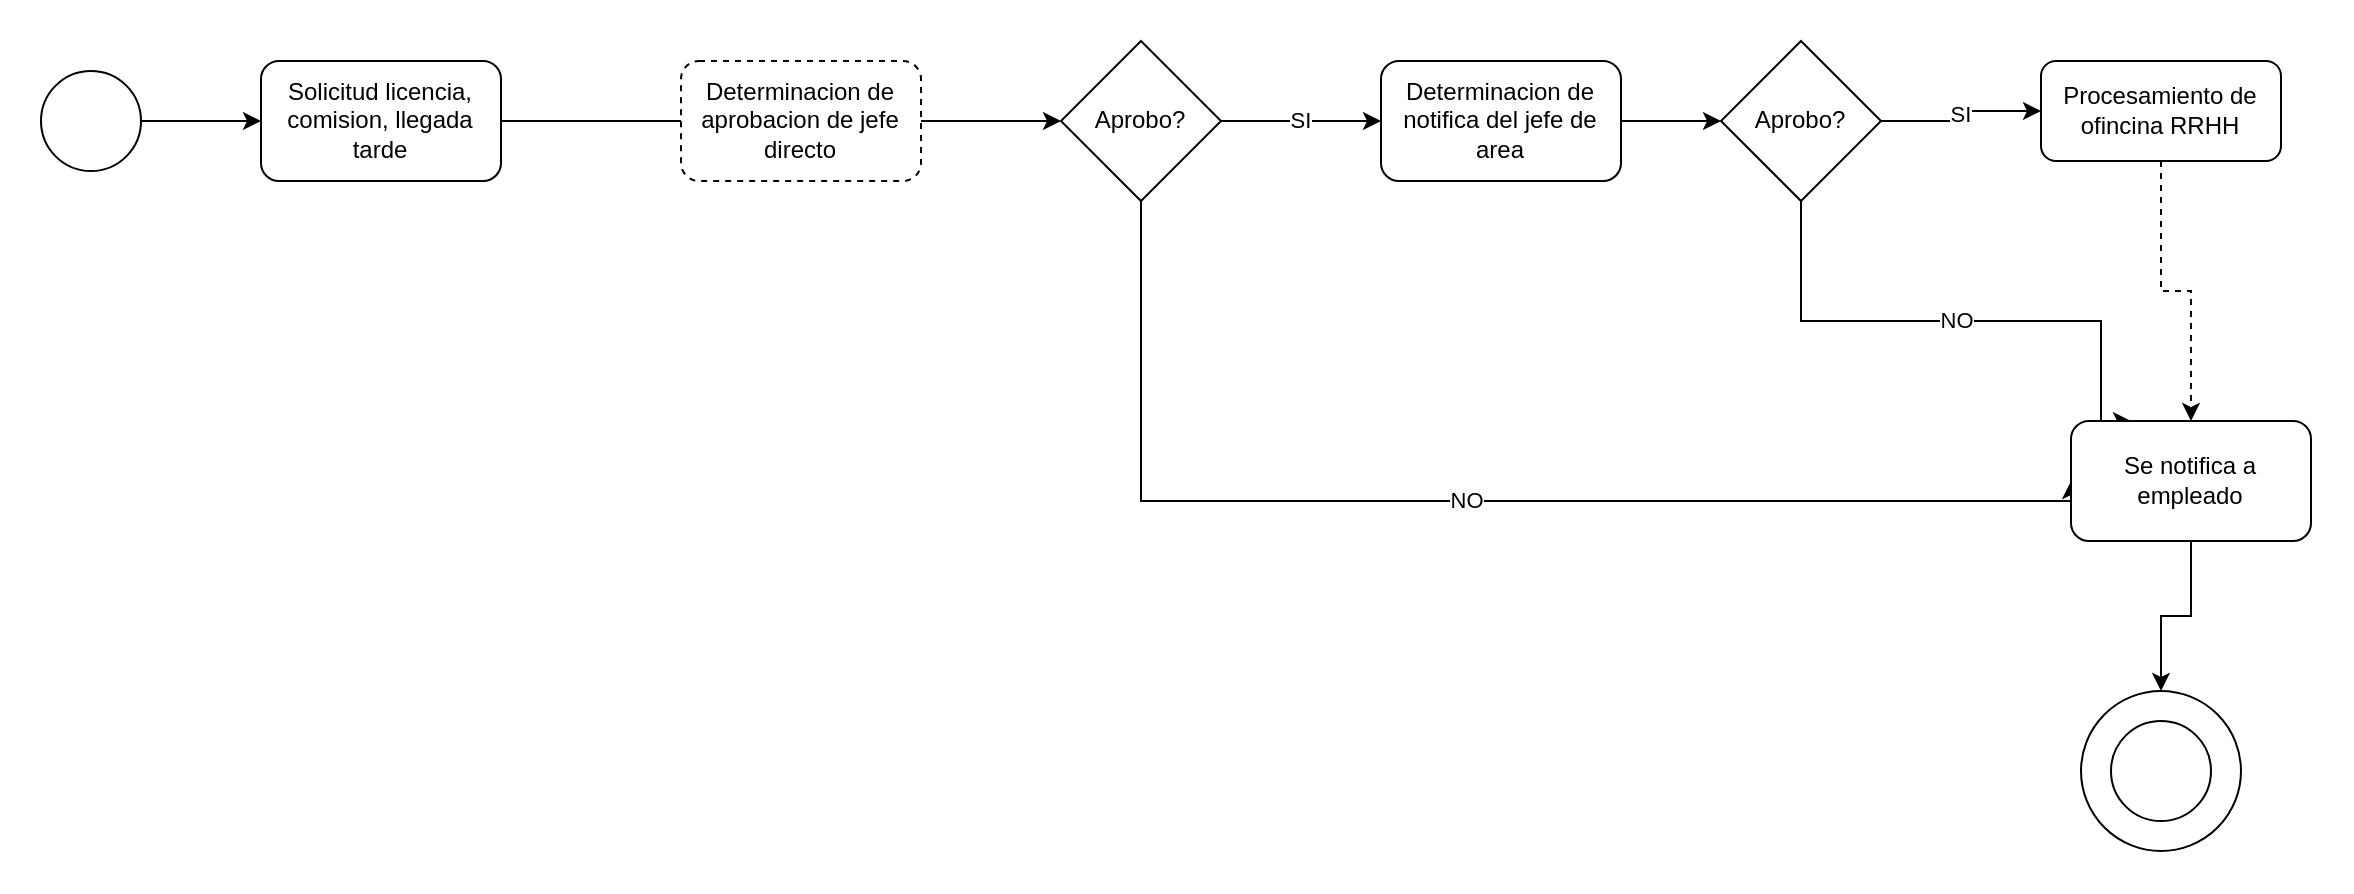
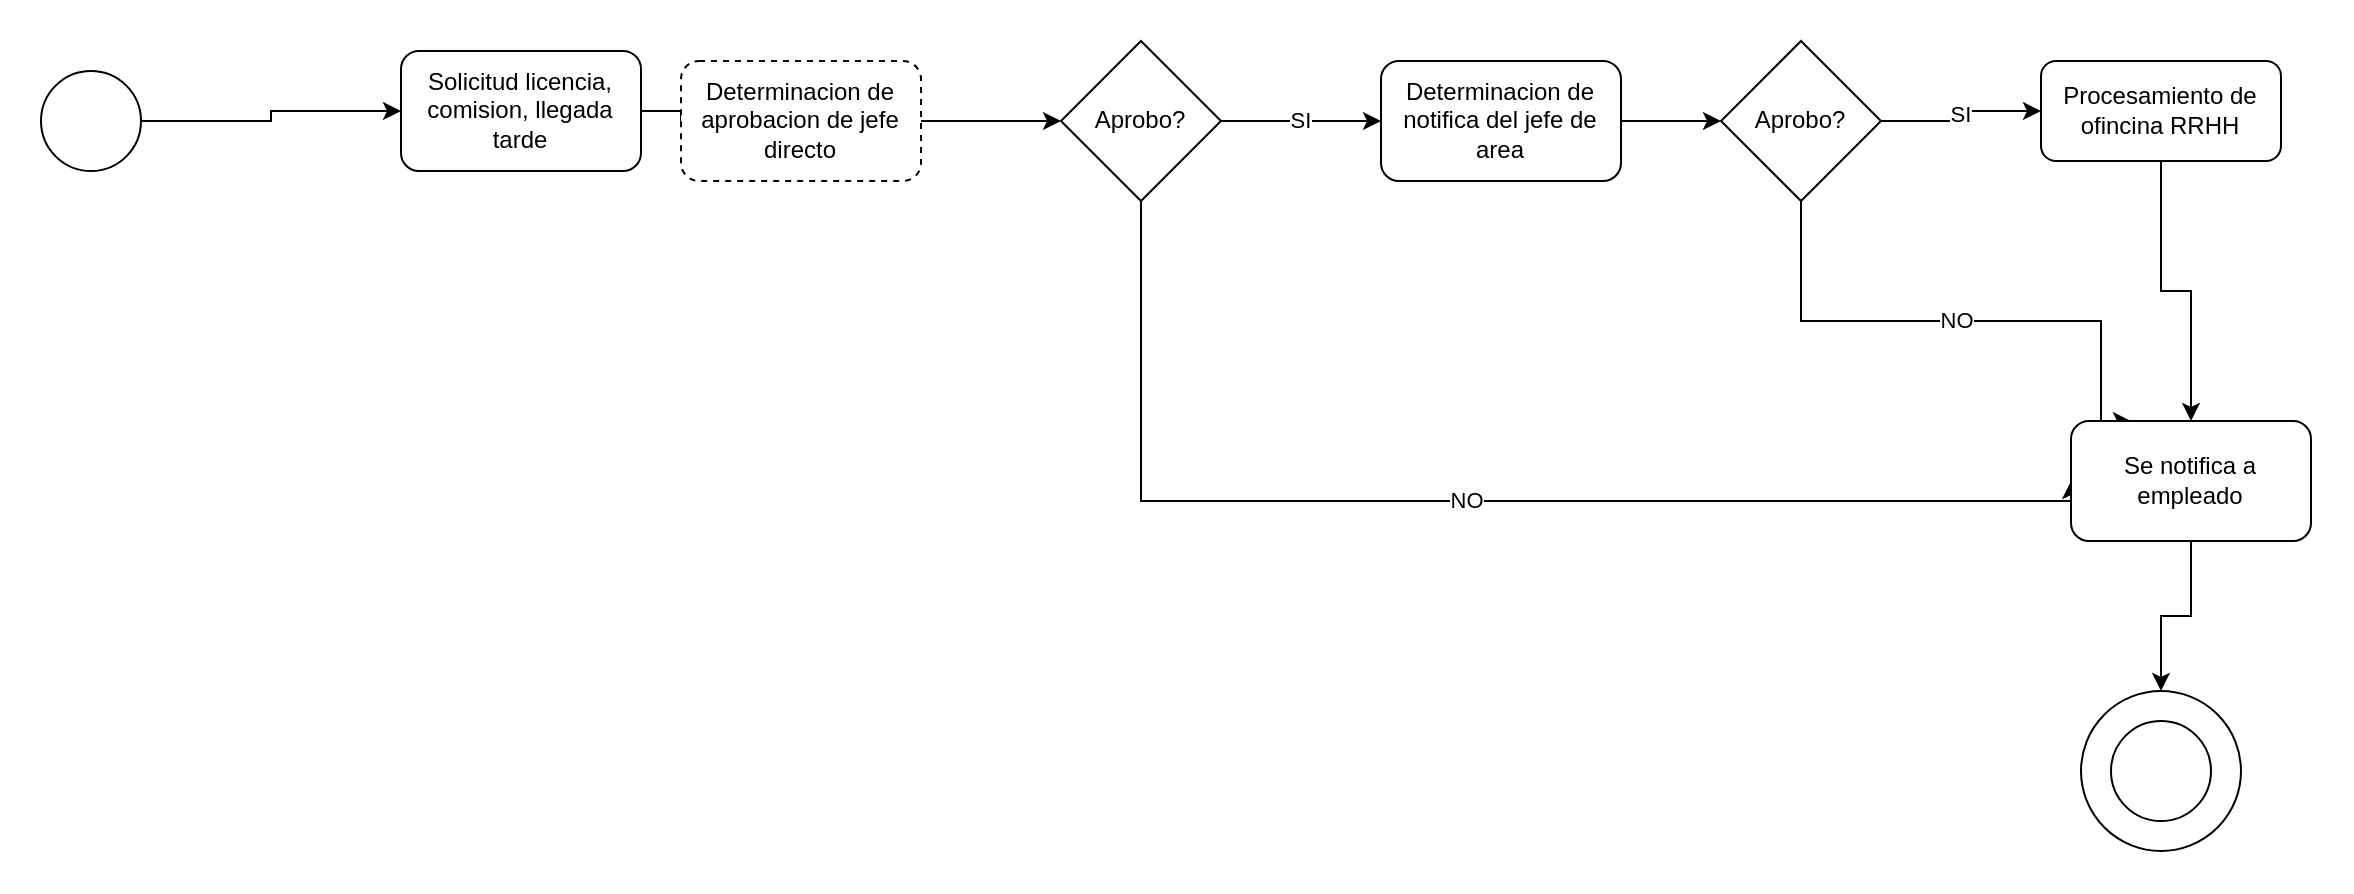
node "Solicitud licencia, comision, llegada tarde": moved (381, 121) -> (521, 111)
edge "Procesamiento de ofincina RRHH" -> "Se notifica a empleado": style dashed -> solid
